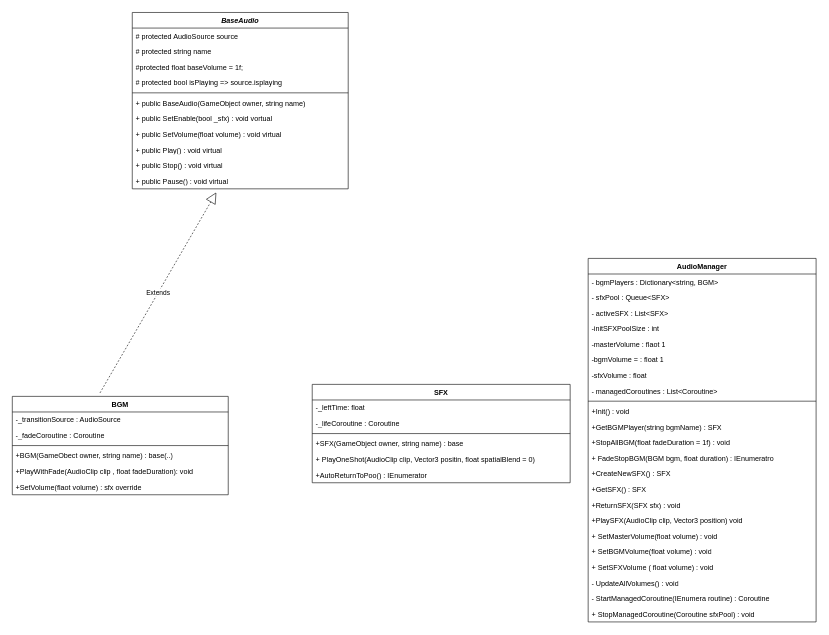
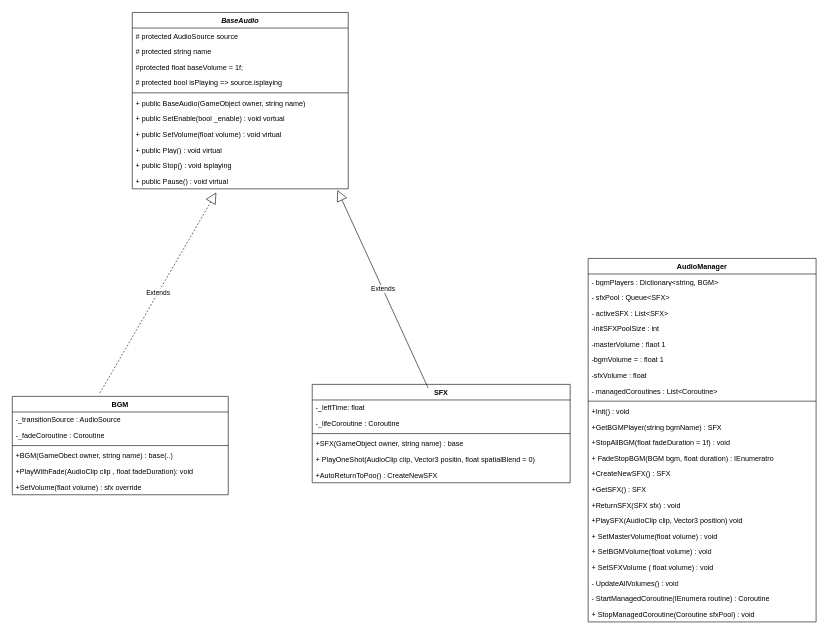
node "+ public SetEnable(bool _sfx) : void vortual": label "+ public SetEnable(bool _sfx) : void vortual" -> "+ public SetEnable(bool _enable) : void vortual"
node "+ public Stop() : void virtual": label "+ public Stop() : void virtual" -> "+ public Stop() : void isplaying"
edge "SFX" -> "+ public Pause() : void virtual": added, label "Extends"
node "+AutoReturnToPoo() : IEnumerator": label "+AutoReturnToPoo() : IEnumerator" -> "+AutoReturnToPoo() : CreateNewSFX"
